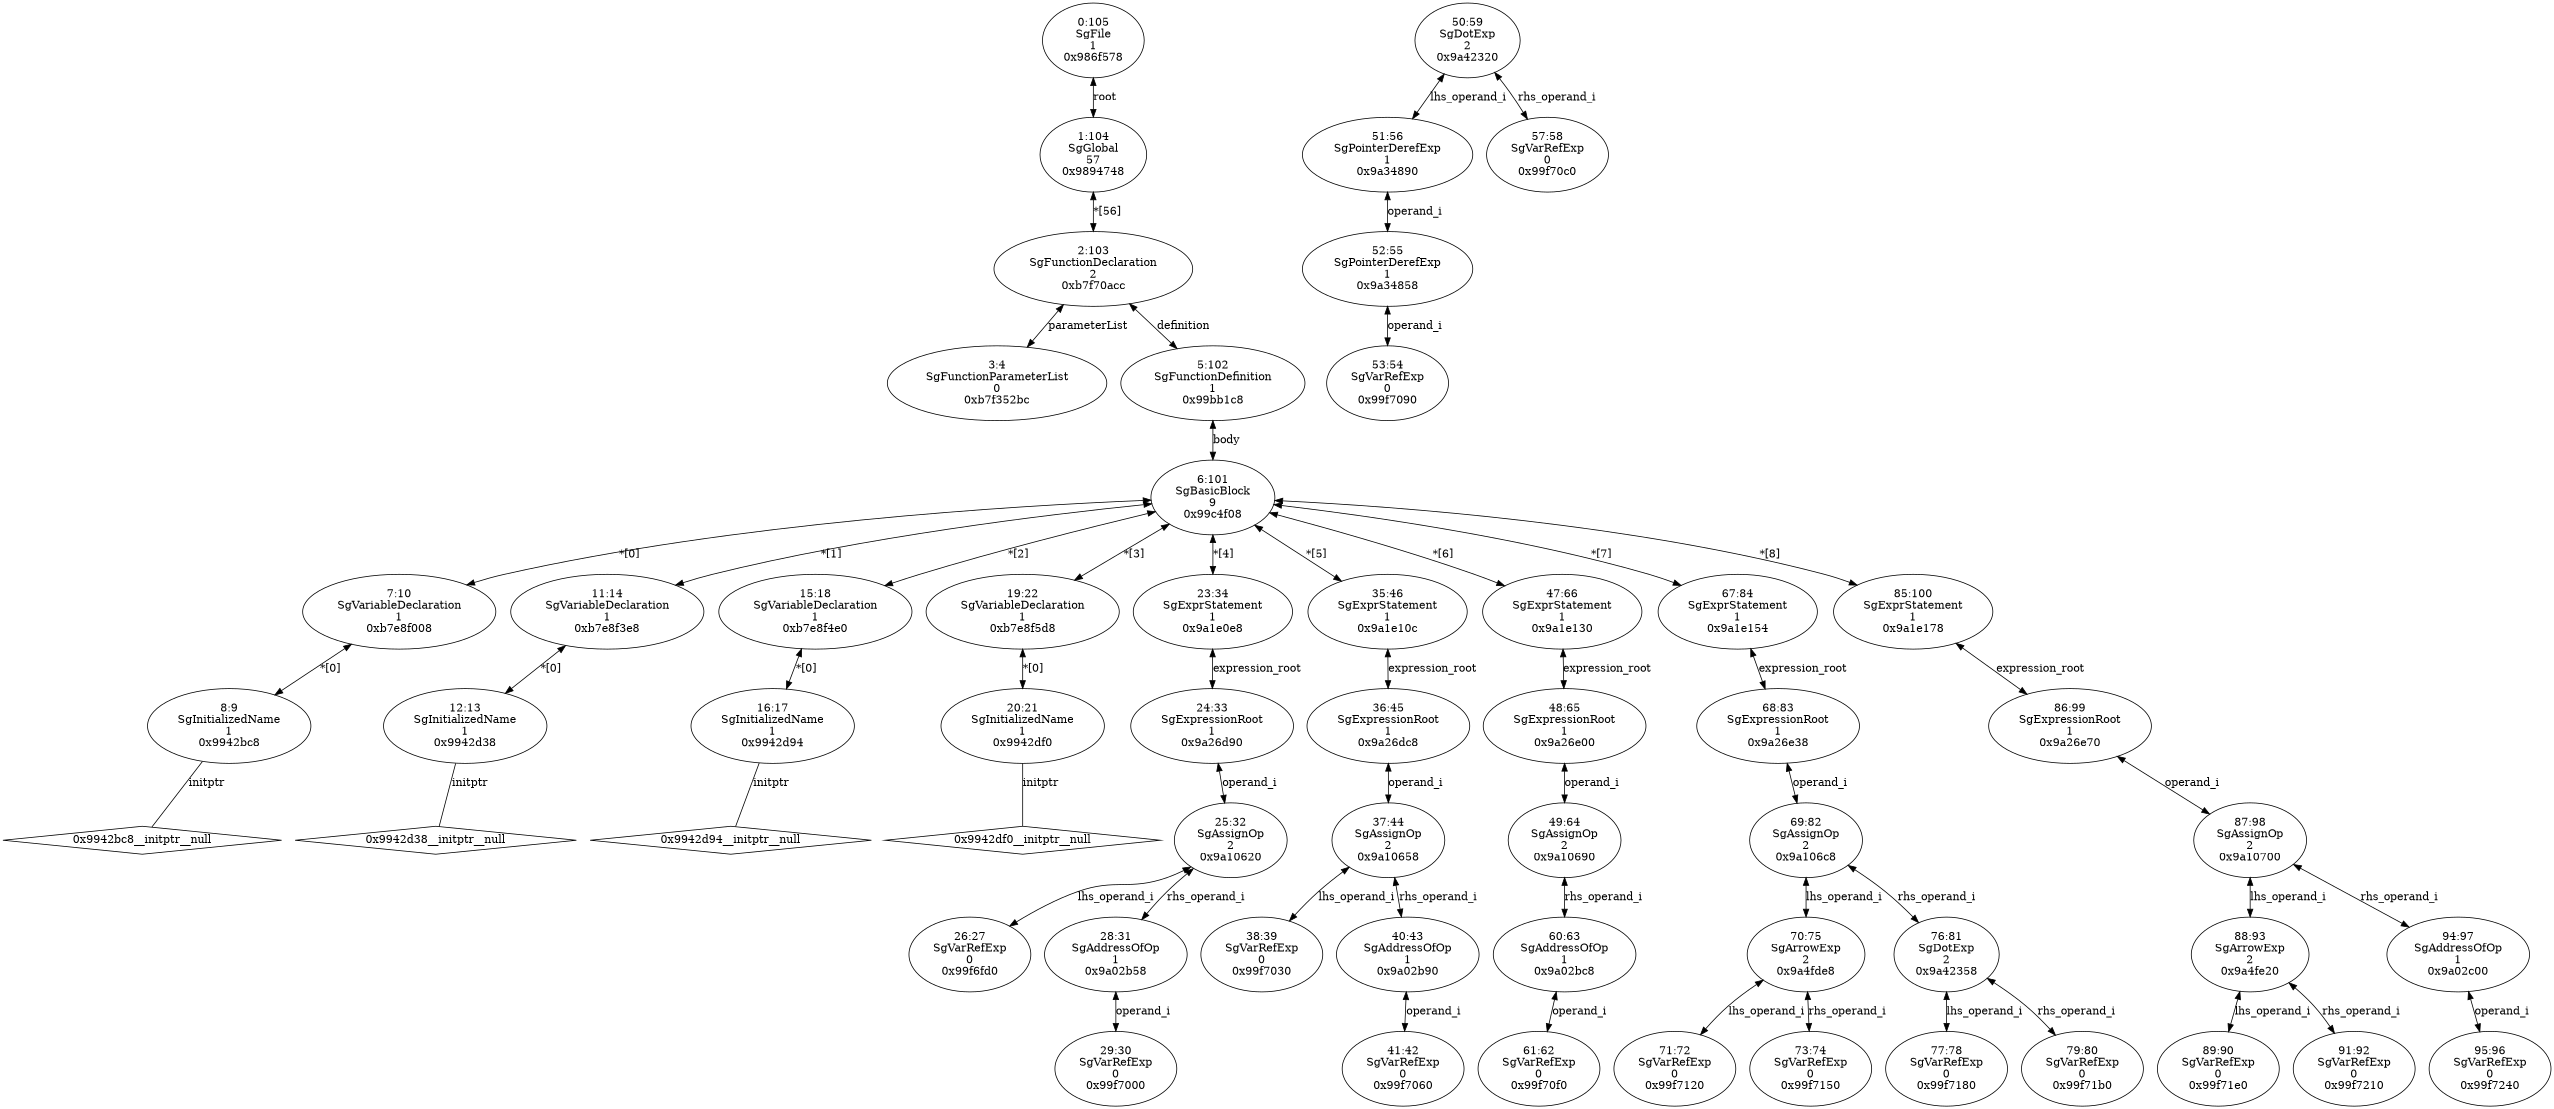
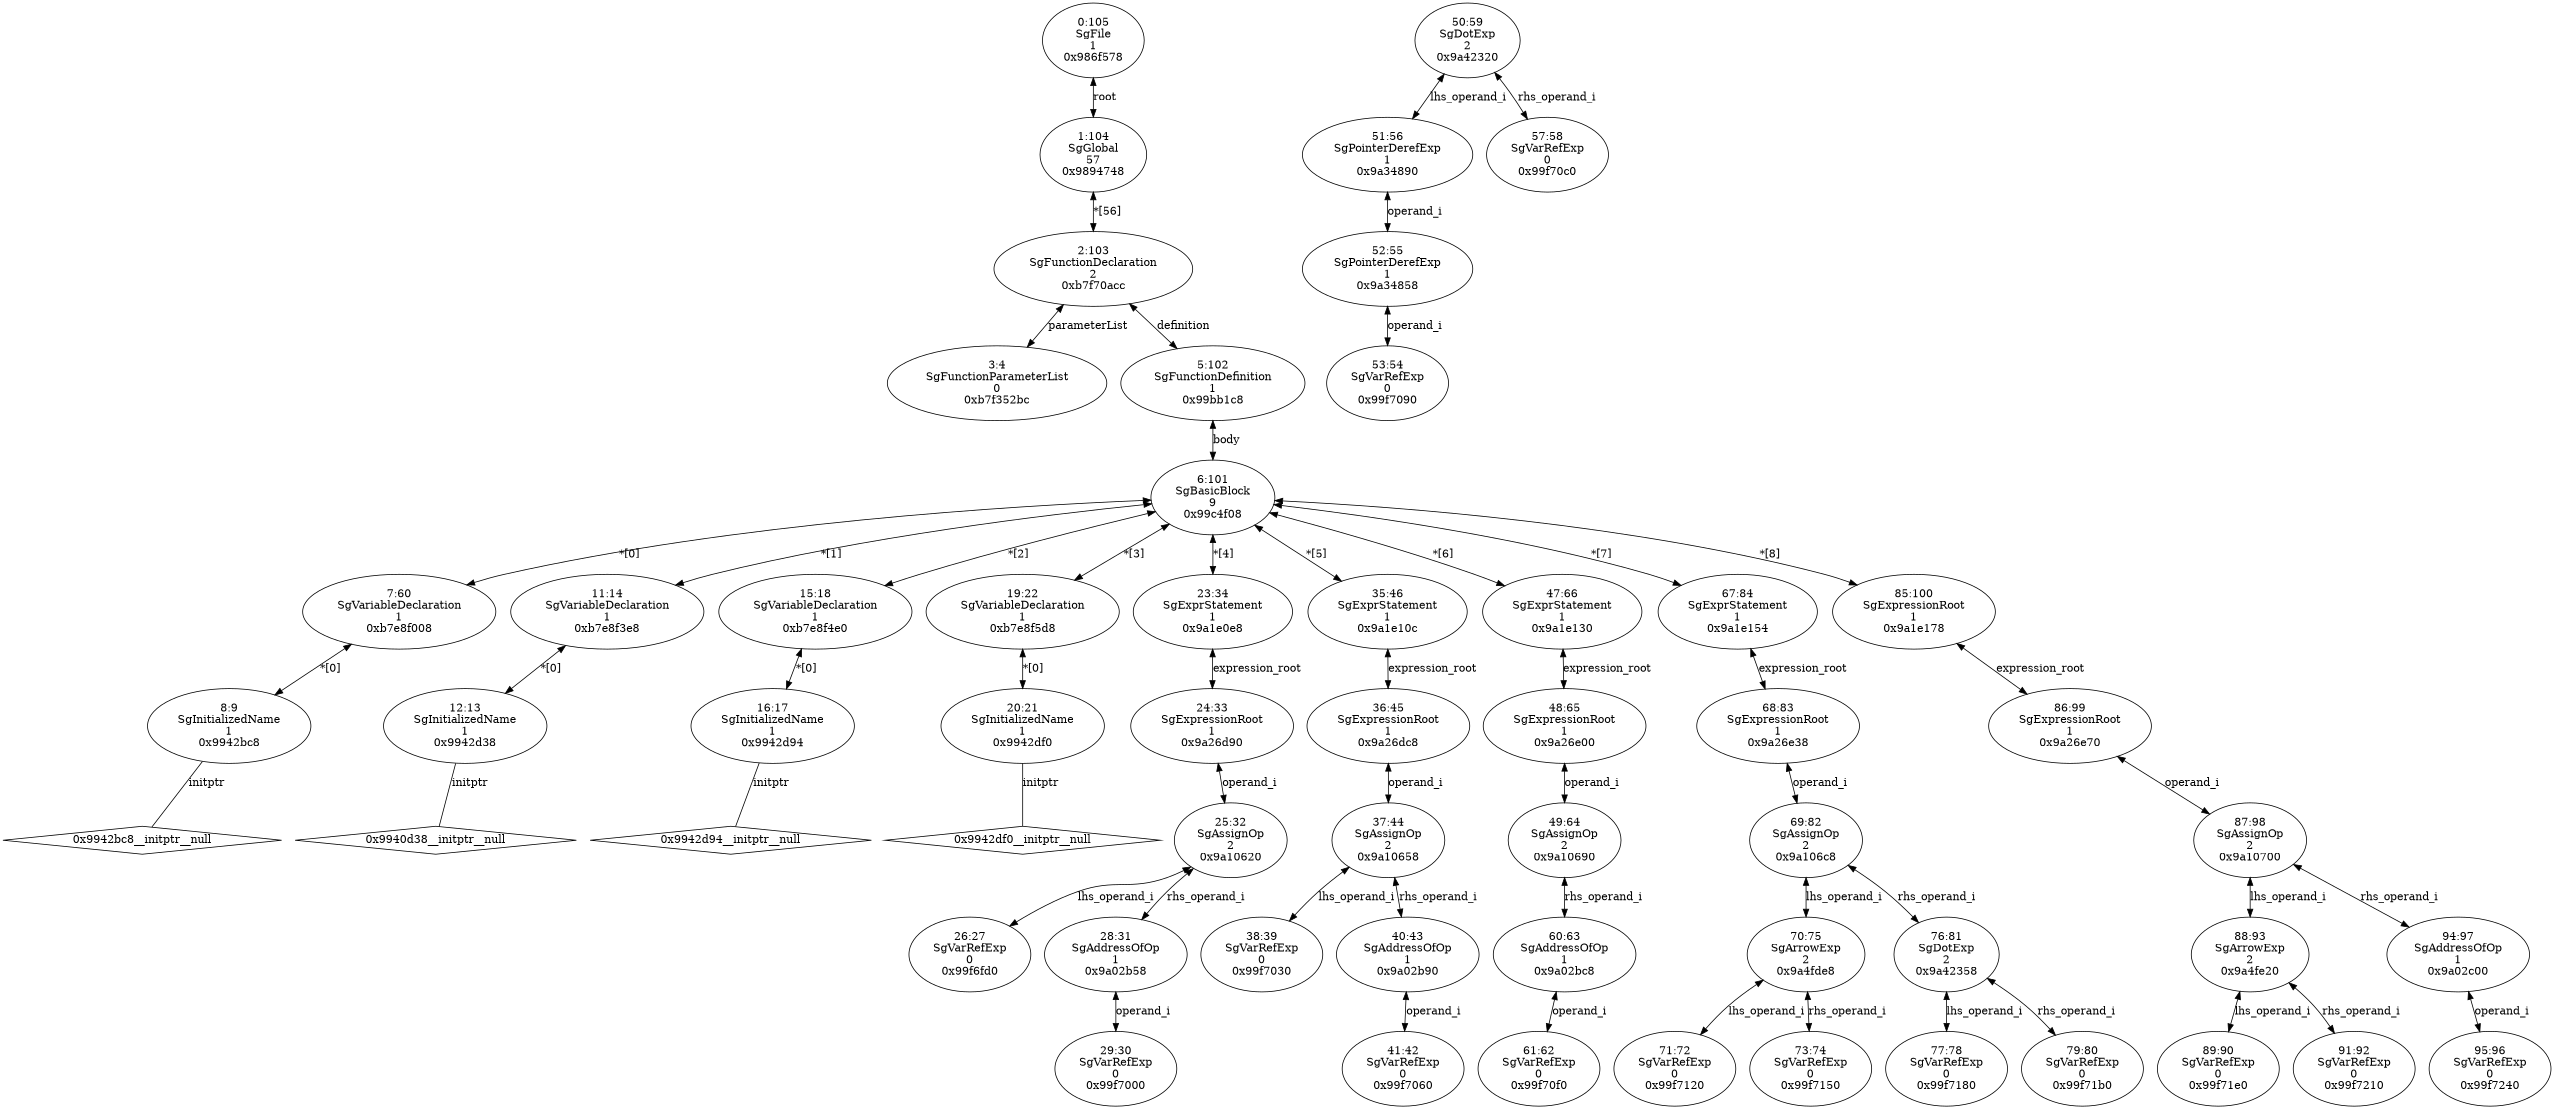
node "7:10 SgVariableDeclaration 1 0xb7e8f008": label "7:10 SgVariableDeclaration 1 0xb7e8f008" -> "7:60 SgVariableDeclaration 1 0xb7e8f008"
node "85:100 SgExprStatement 1 0x9a1e178": label "85:100 SgExprStatement 1 0x9a1e178" -> "85:100 SgExpressionRoot 1 0x9a1e178"
node "0x9942d38__initptr__null": label "0x9942d38__initptr__null" -> "0x9940d38__initptr__null"
